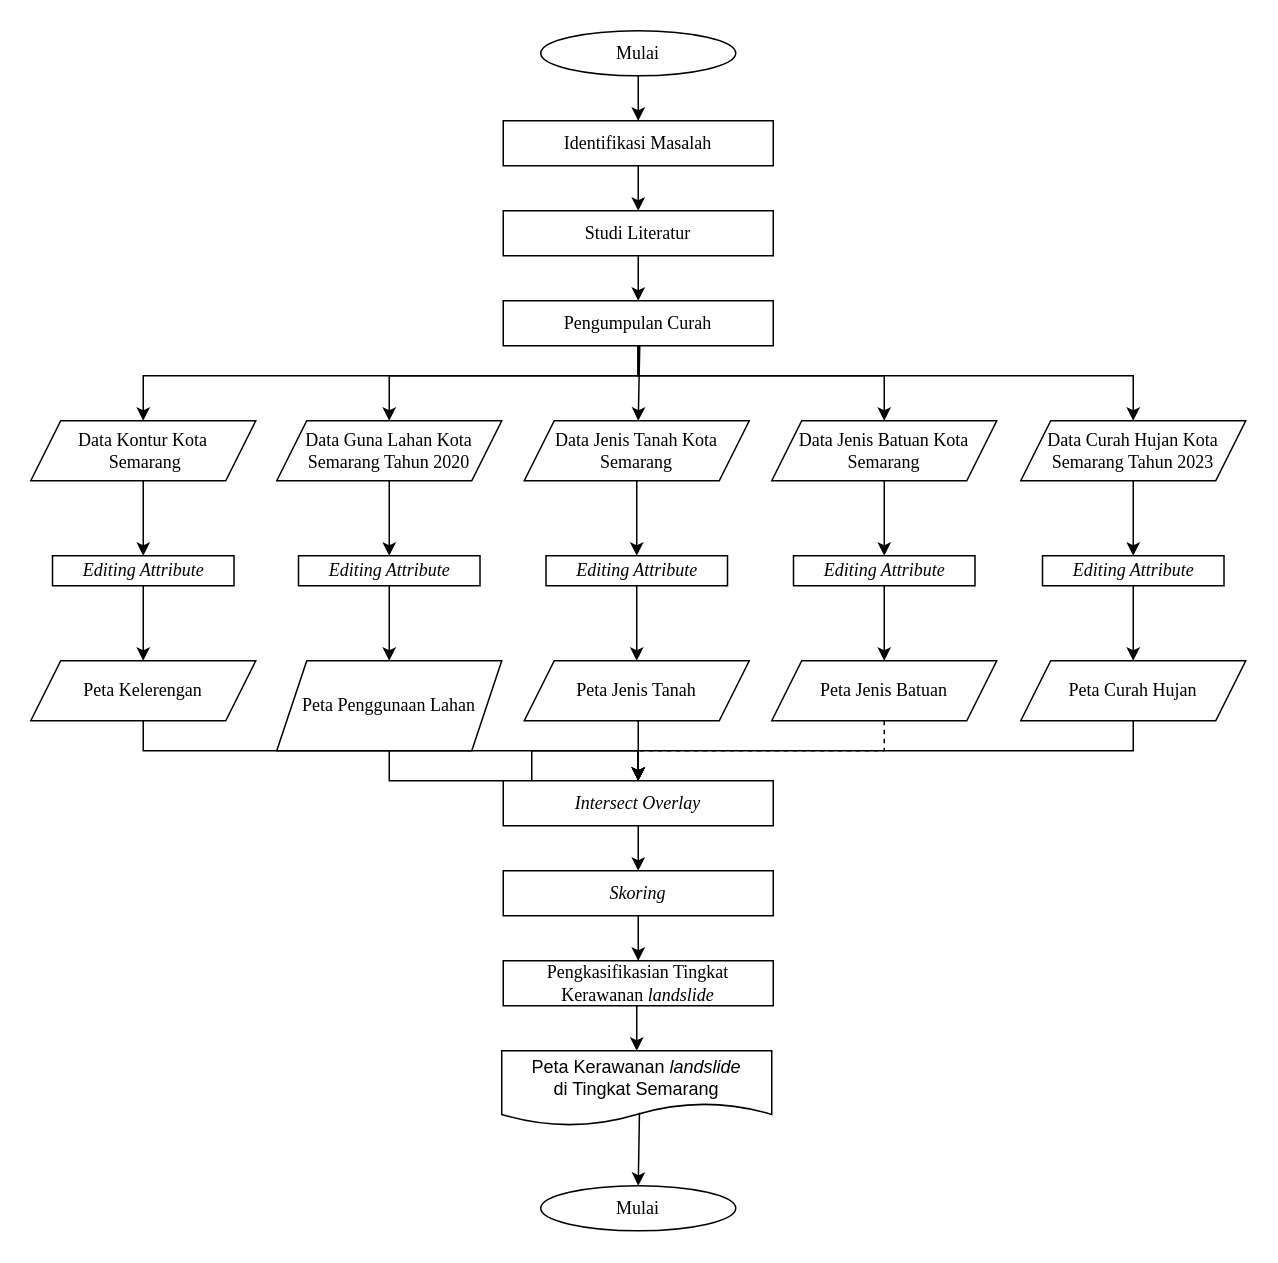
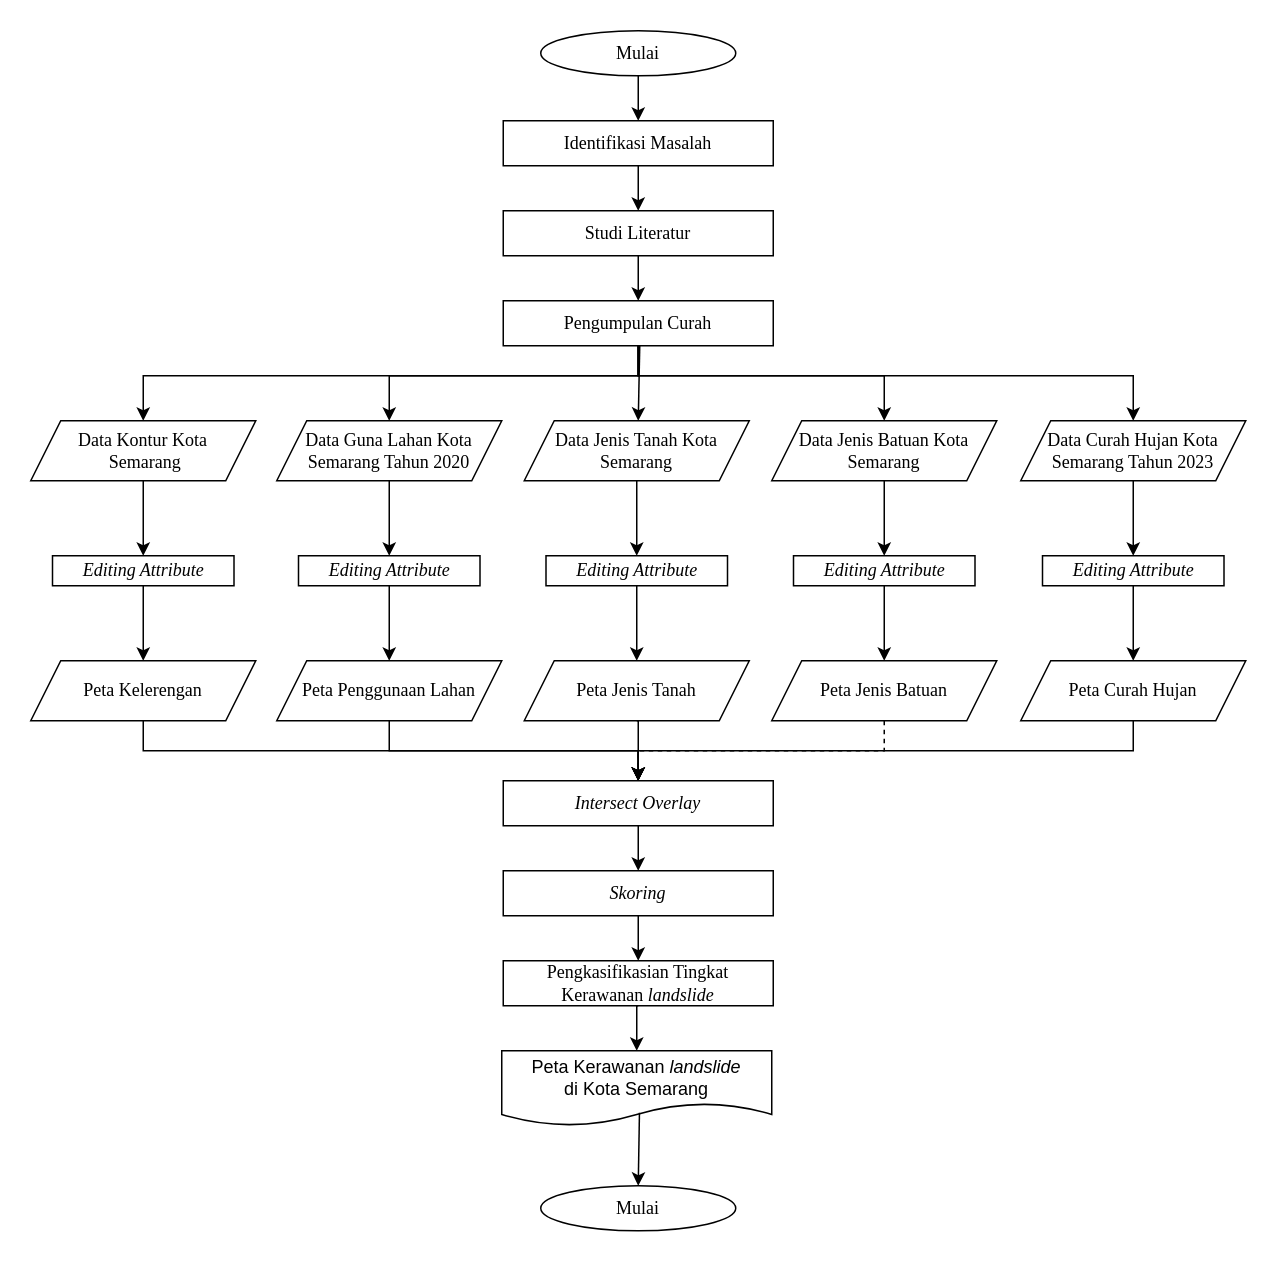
node "Peta Penggunaan Lahan": size 225x90 -> 225x60
node "Peta Kerawanan landslide di Tingkat Semarang": label "Peta Kerawanan landslide di Tingkat Semarang" -> "Peta Kerawanan landslide di Kota Semarang"
